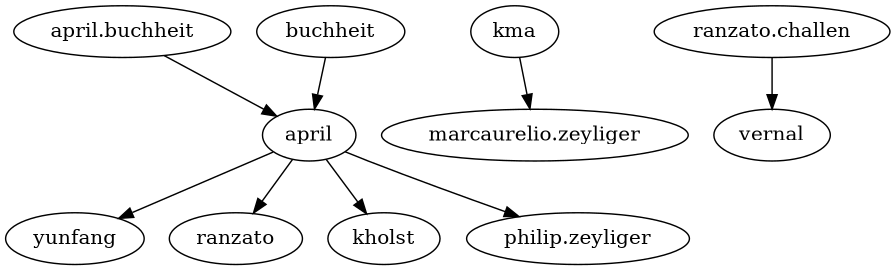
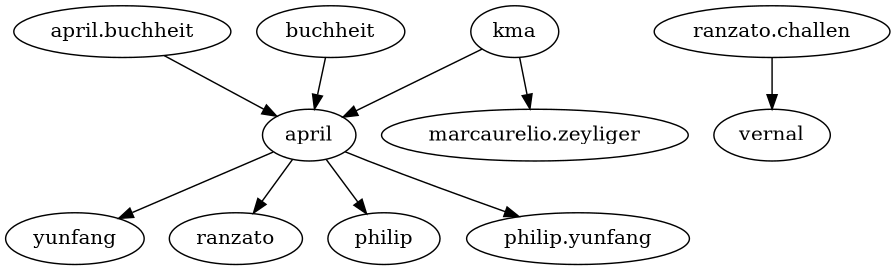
edge "kma" -> "april": added
node "kholst": label "kholst" -> "philip"
node "philip.zeyliger": label "philip.zeyliger" -> "philip.yunfang"
